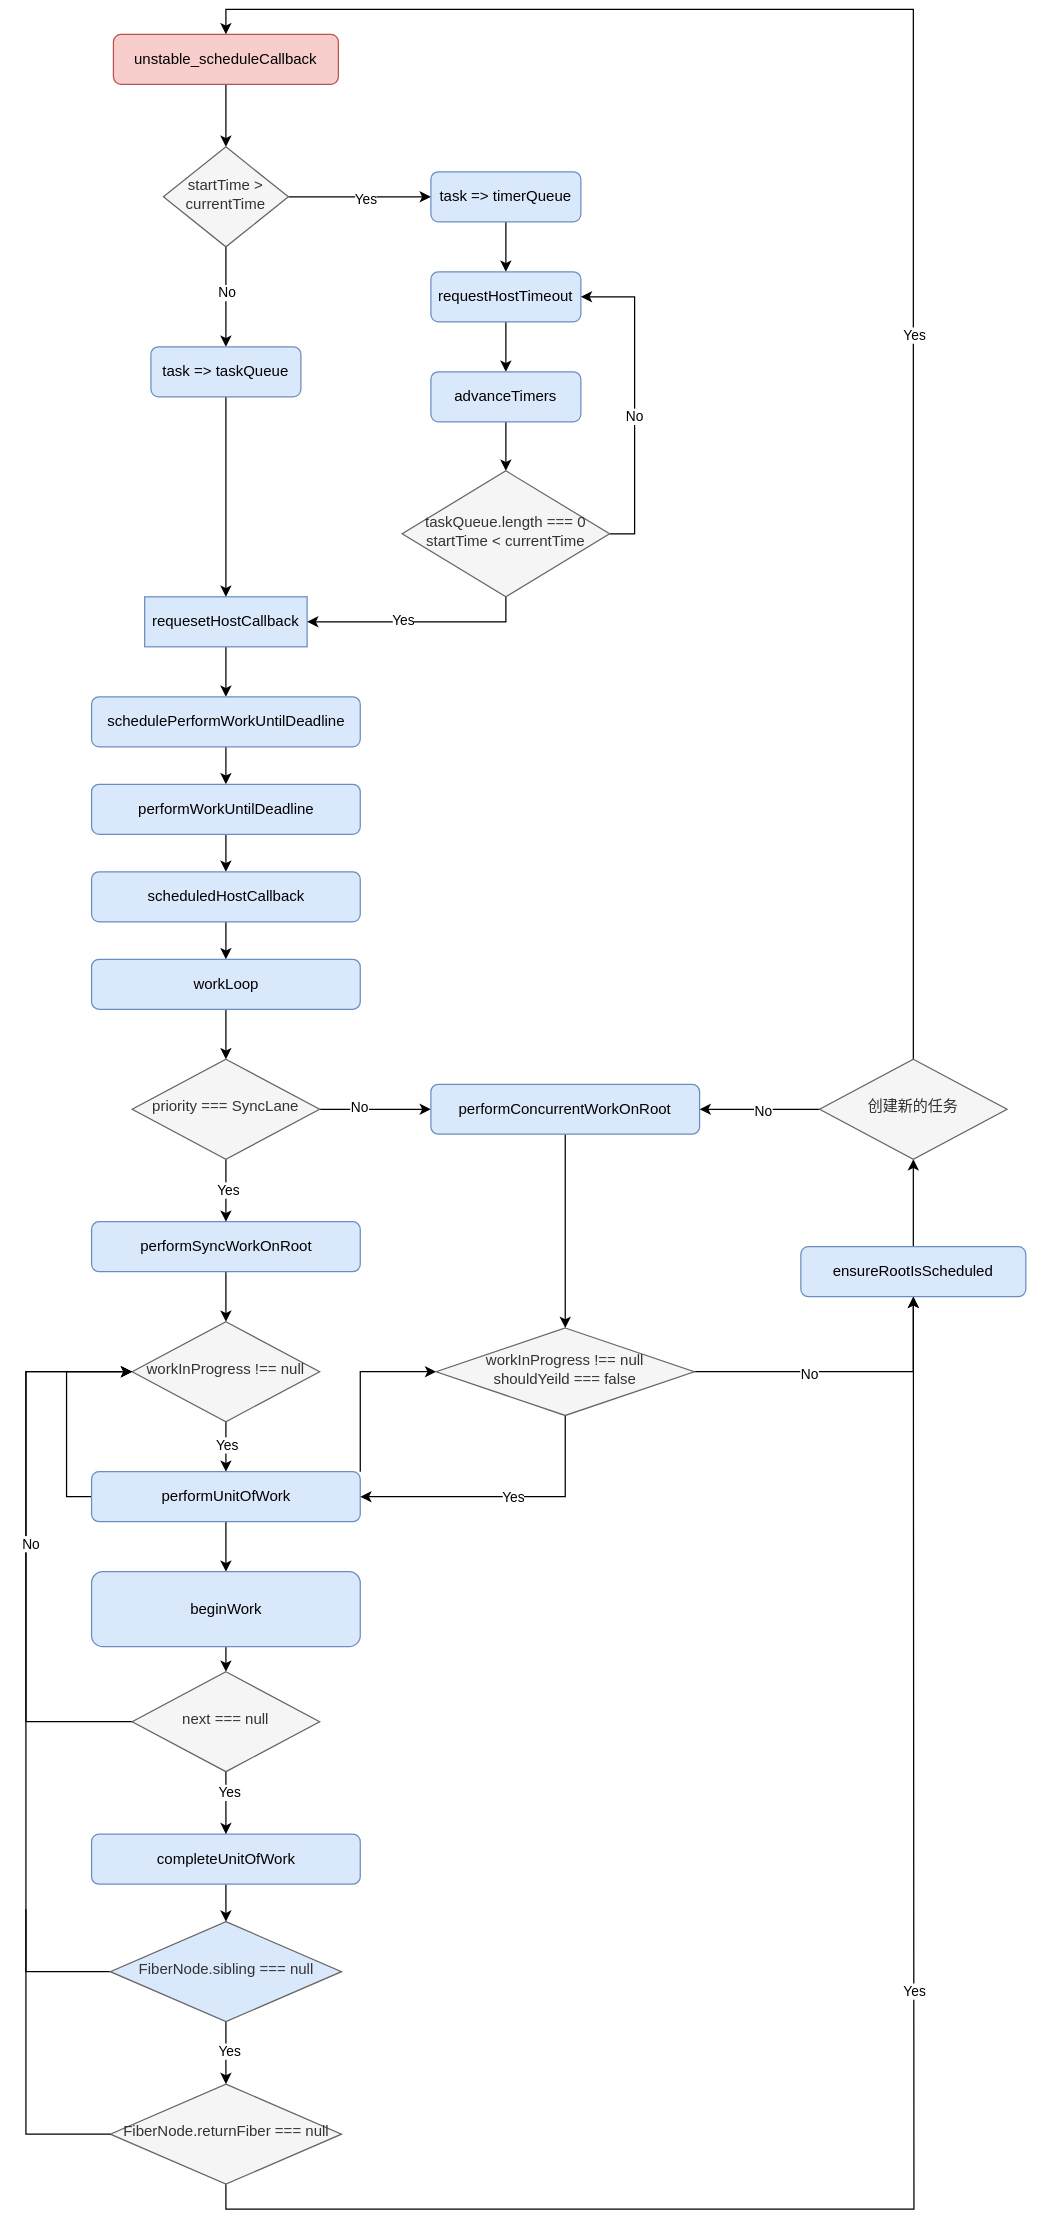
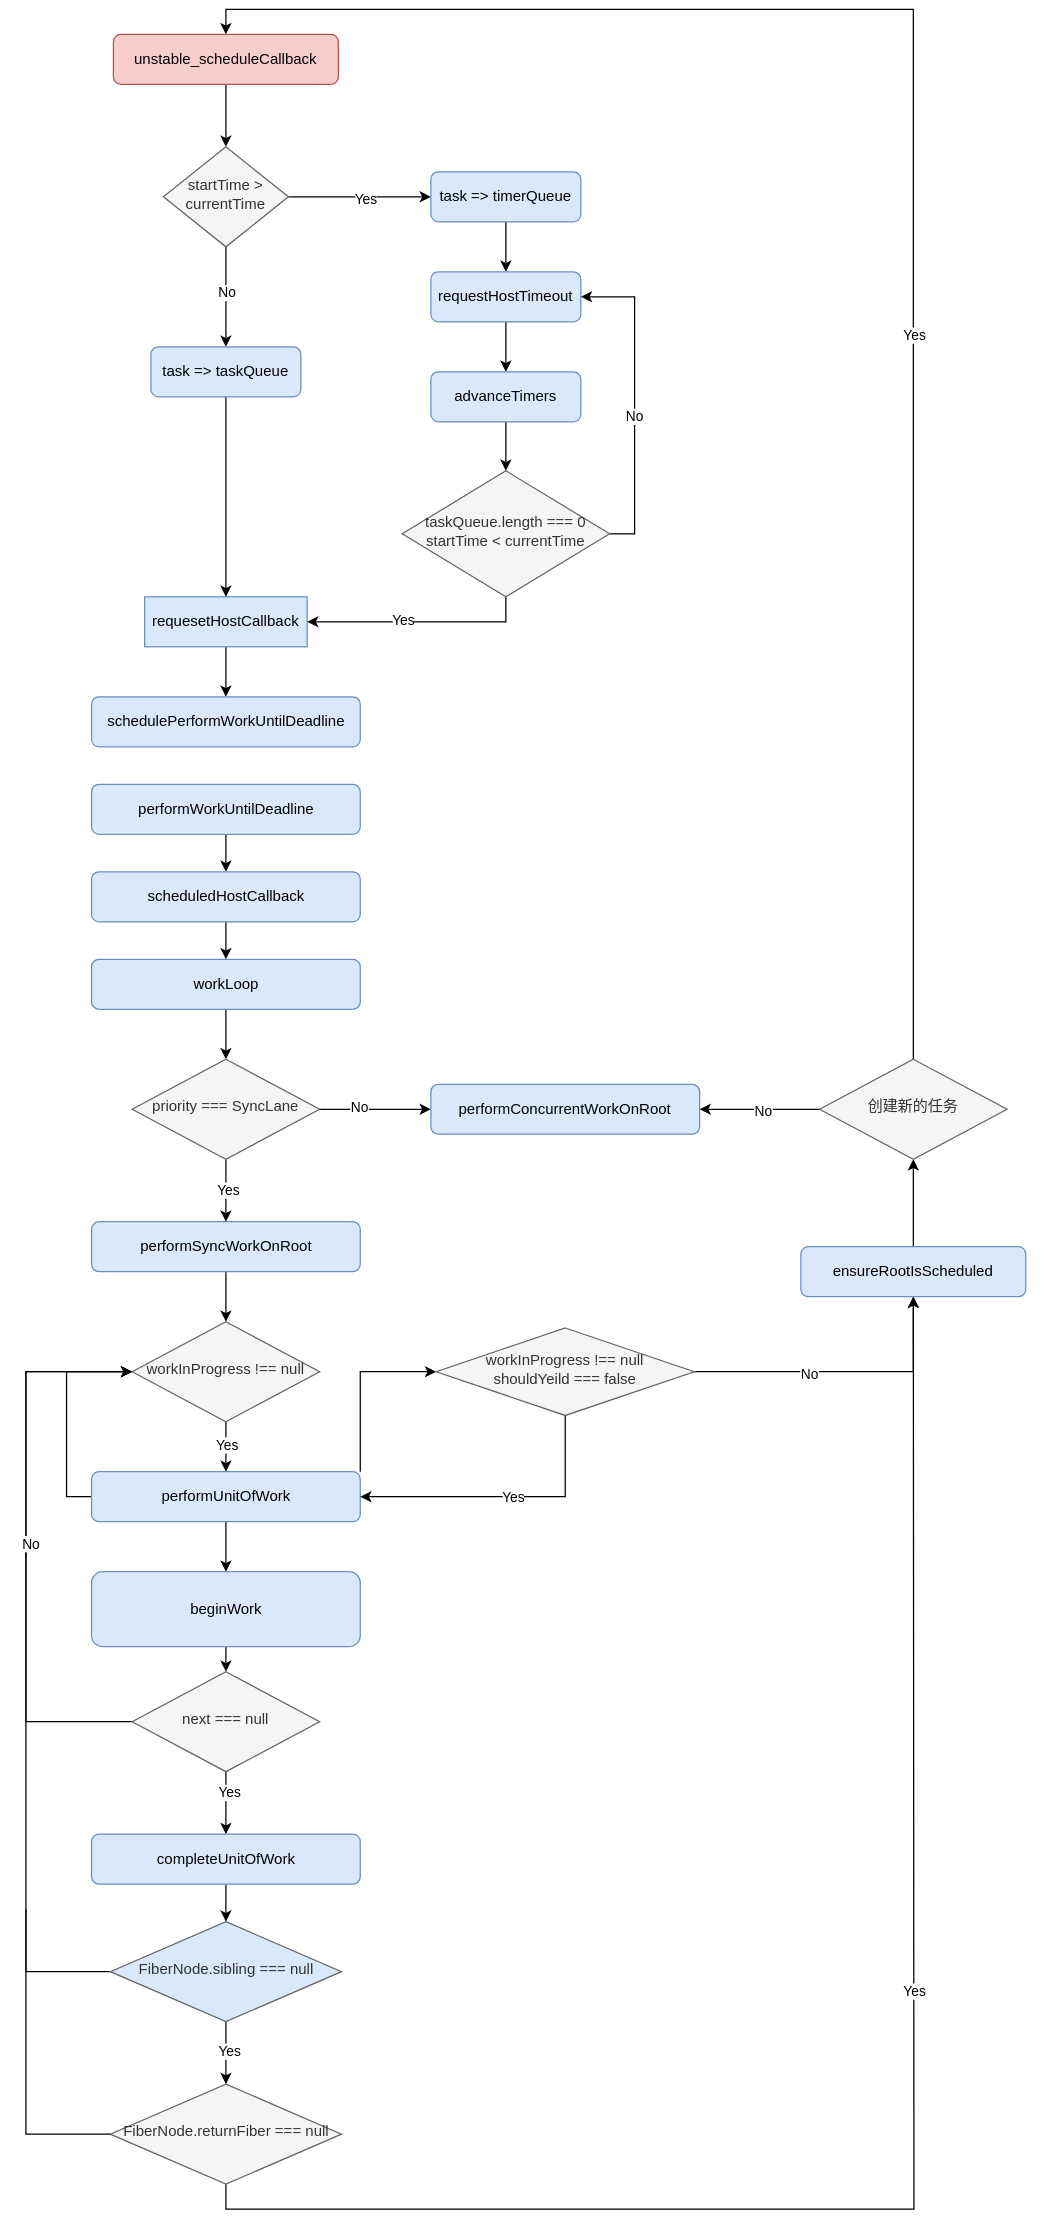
edge "schedulePerformWorkUntilDeadline" -> "performWorkUntilDeadline": removed
edge "performConcurrentWorkOnRoot" -> "workInProgress !== null shouldYeild === false": removed
